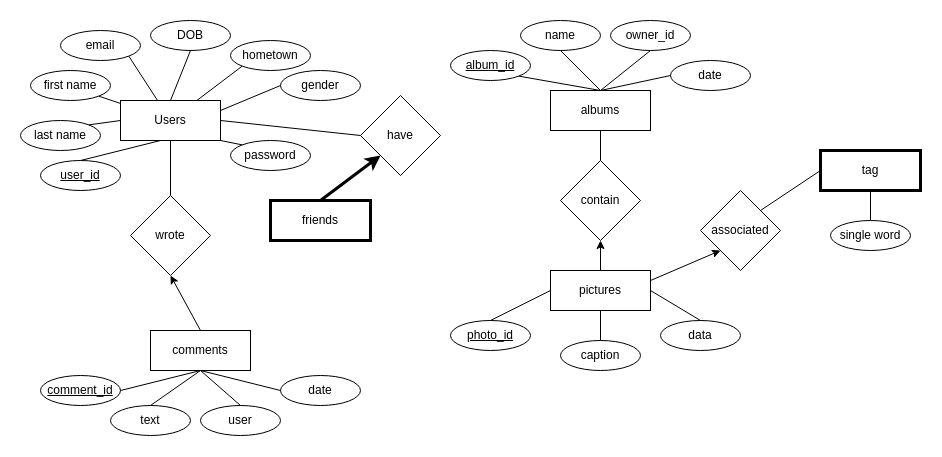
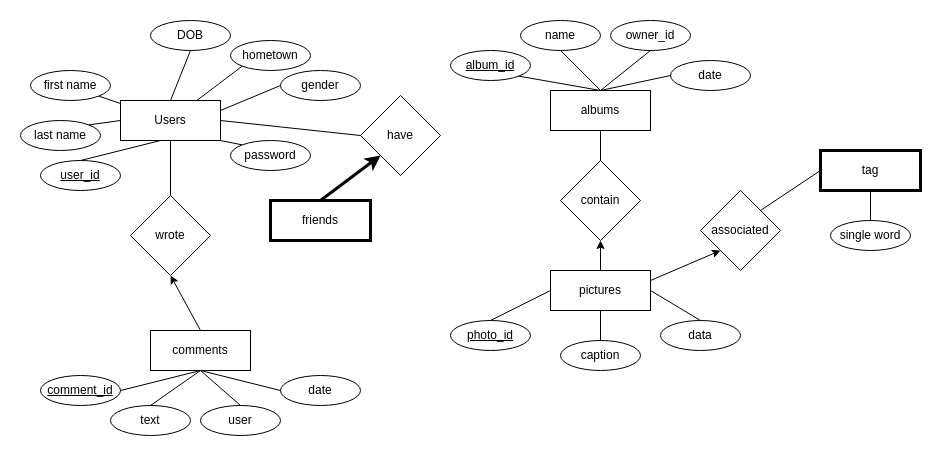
node "email": removed
edge "email" -- "Users": removed
